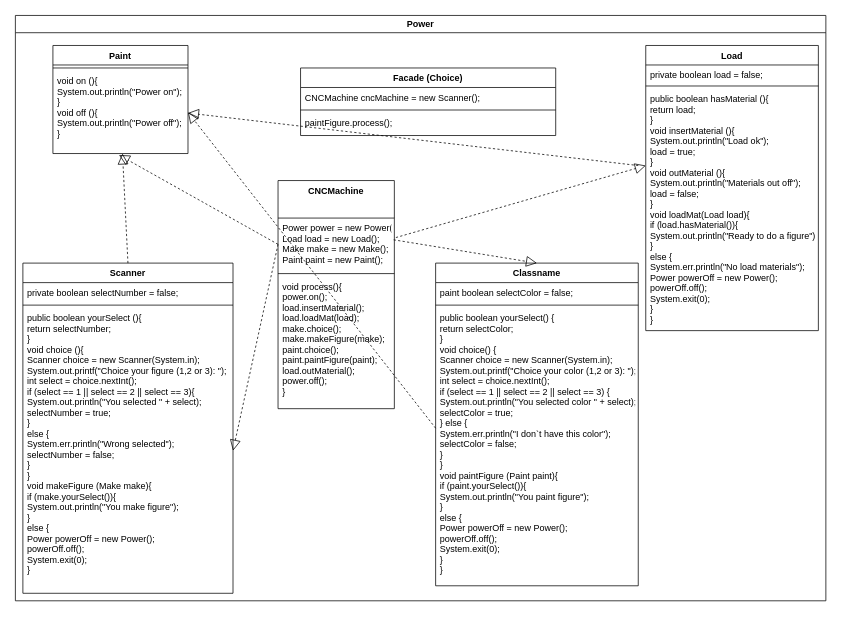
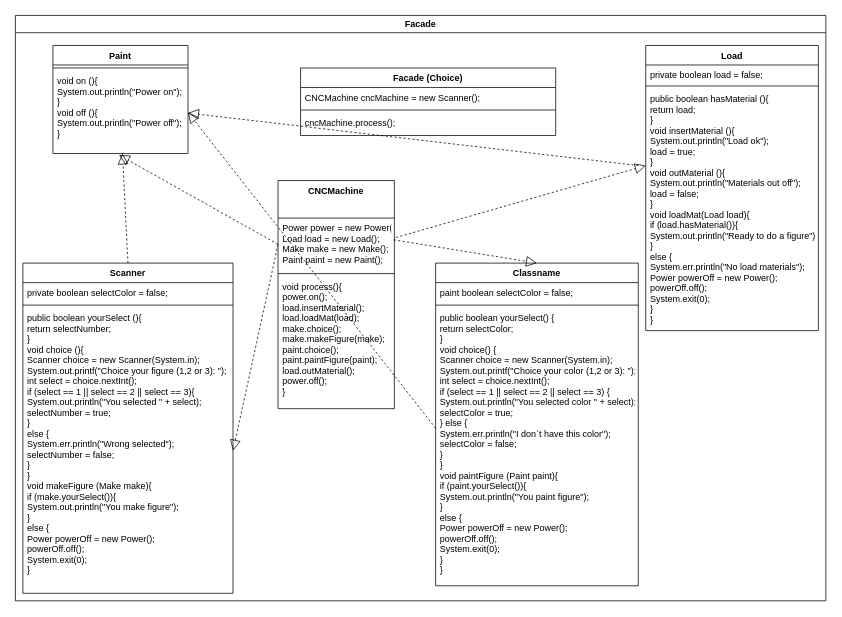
node "Power": label "Power" -> "Facade"
node "paintFigure.process();": label "paintFigure.process();" -> "cncMachine.process();"
node "private boolean selectNumber = false;": label "private boolean selectNumber = false;" -> "private boolean selectColor = false;"
